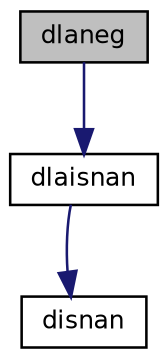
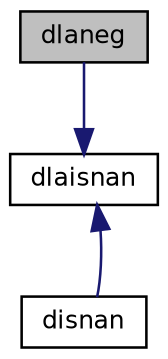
edge "dlaisnan" -> "disnan": reversed
